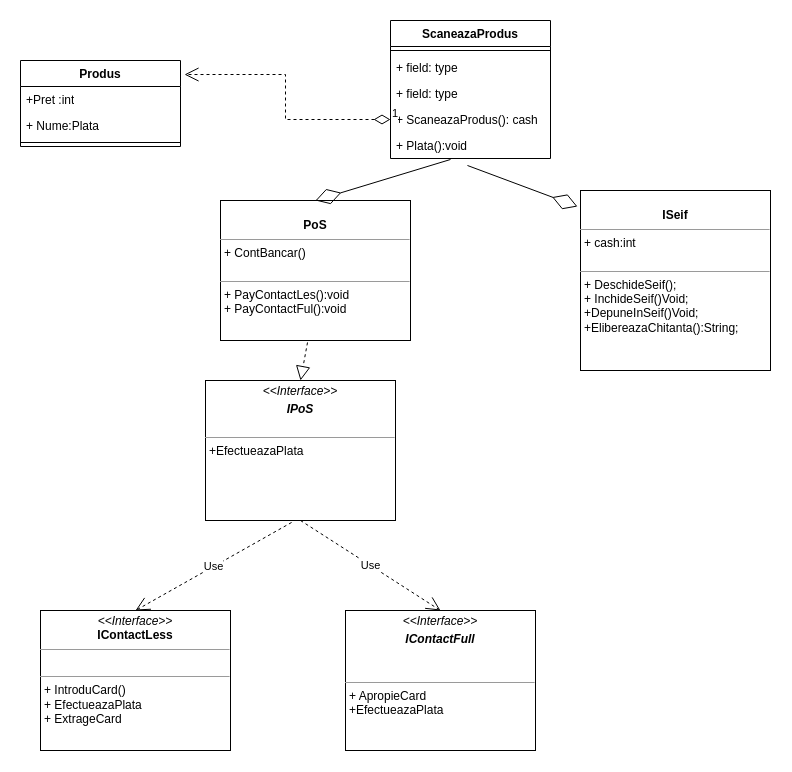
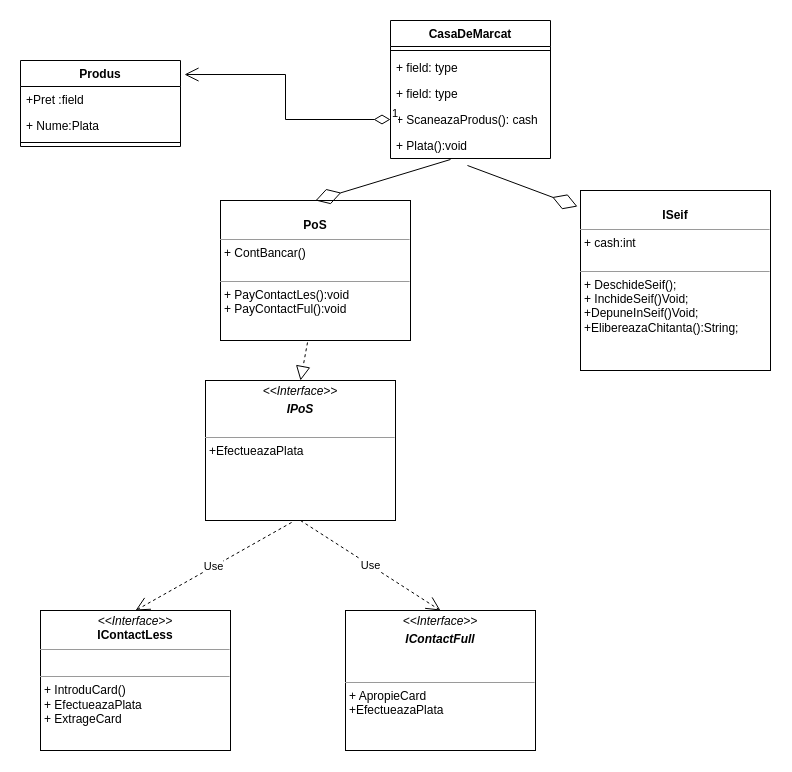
node "ScaneazaProdus": label "ScaneazaProdus" -> "CasaDeMarcat"
edge "Produs" -- "+ ScaneazaProdus(): cash": style dashed -> solid
node "+Pret :int": label "+Pret :int" -> "+Pret :field"
